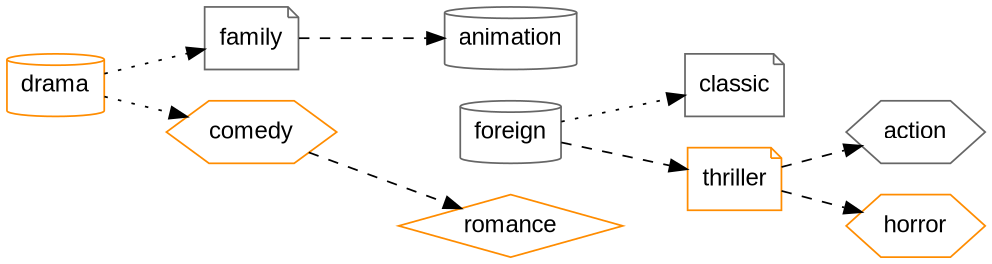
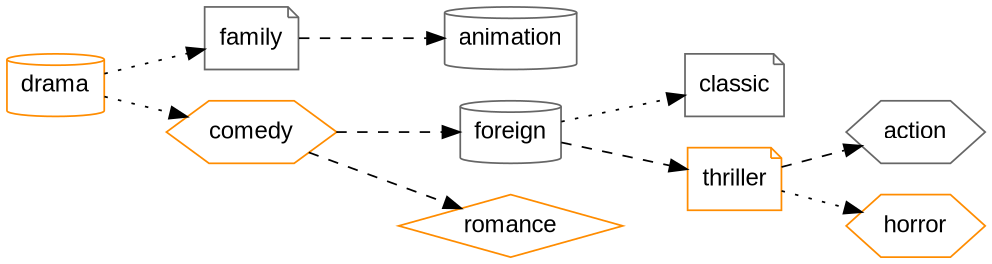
edge "comedy" -> "foreign": added
edge "thriller" -> "horror": style dashed -> dotted
